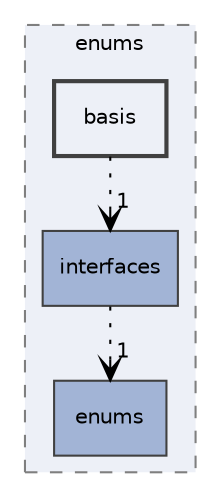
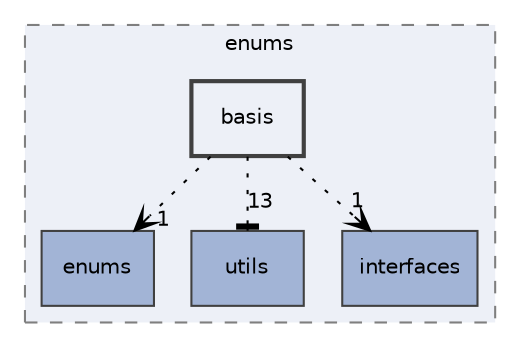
node "utils": added
edge "interfaces" -> "enums": now "basis" -> "enums"
